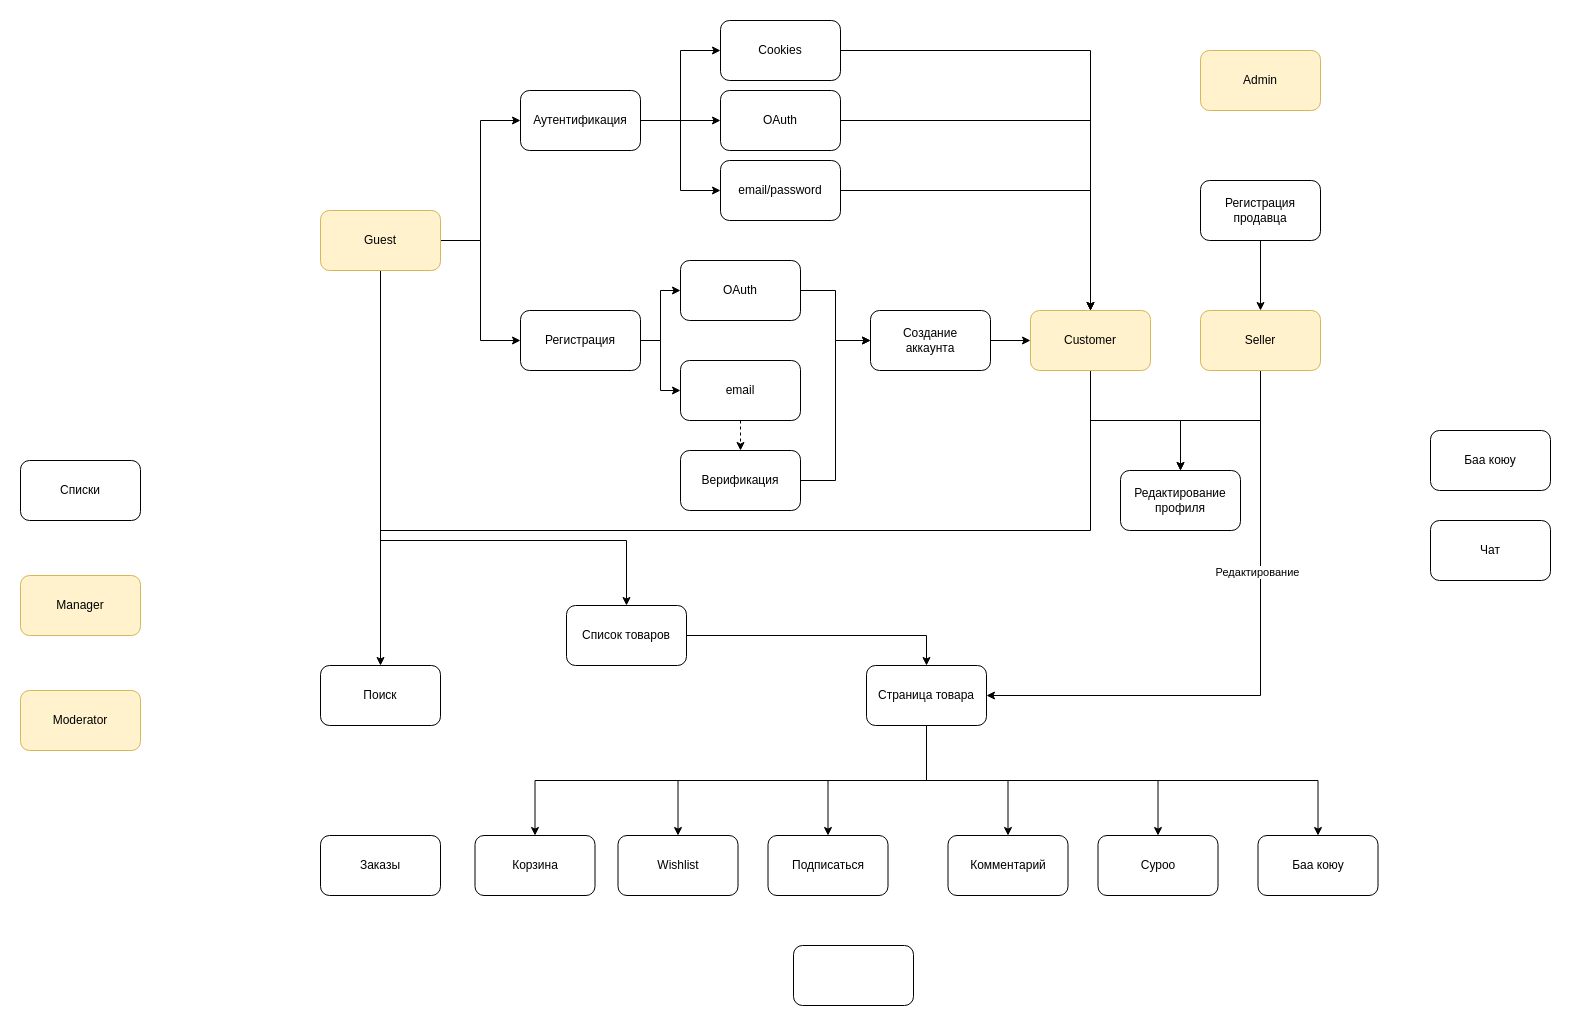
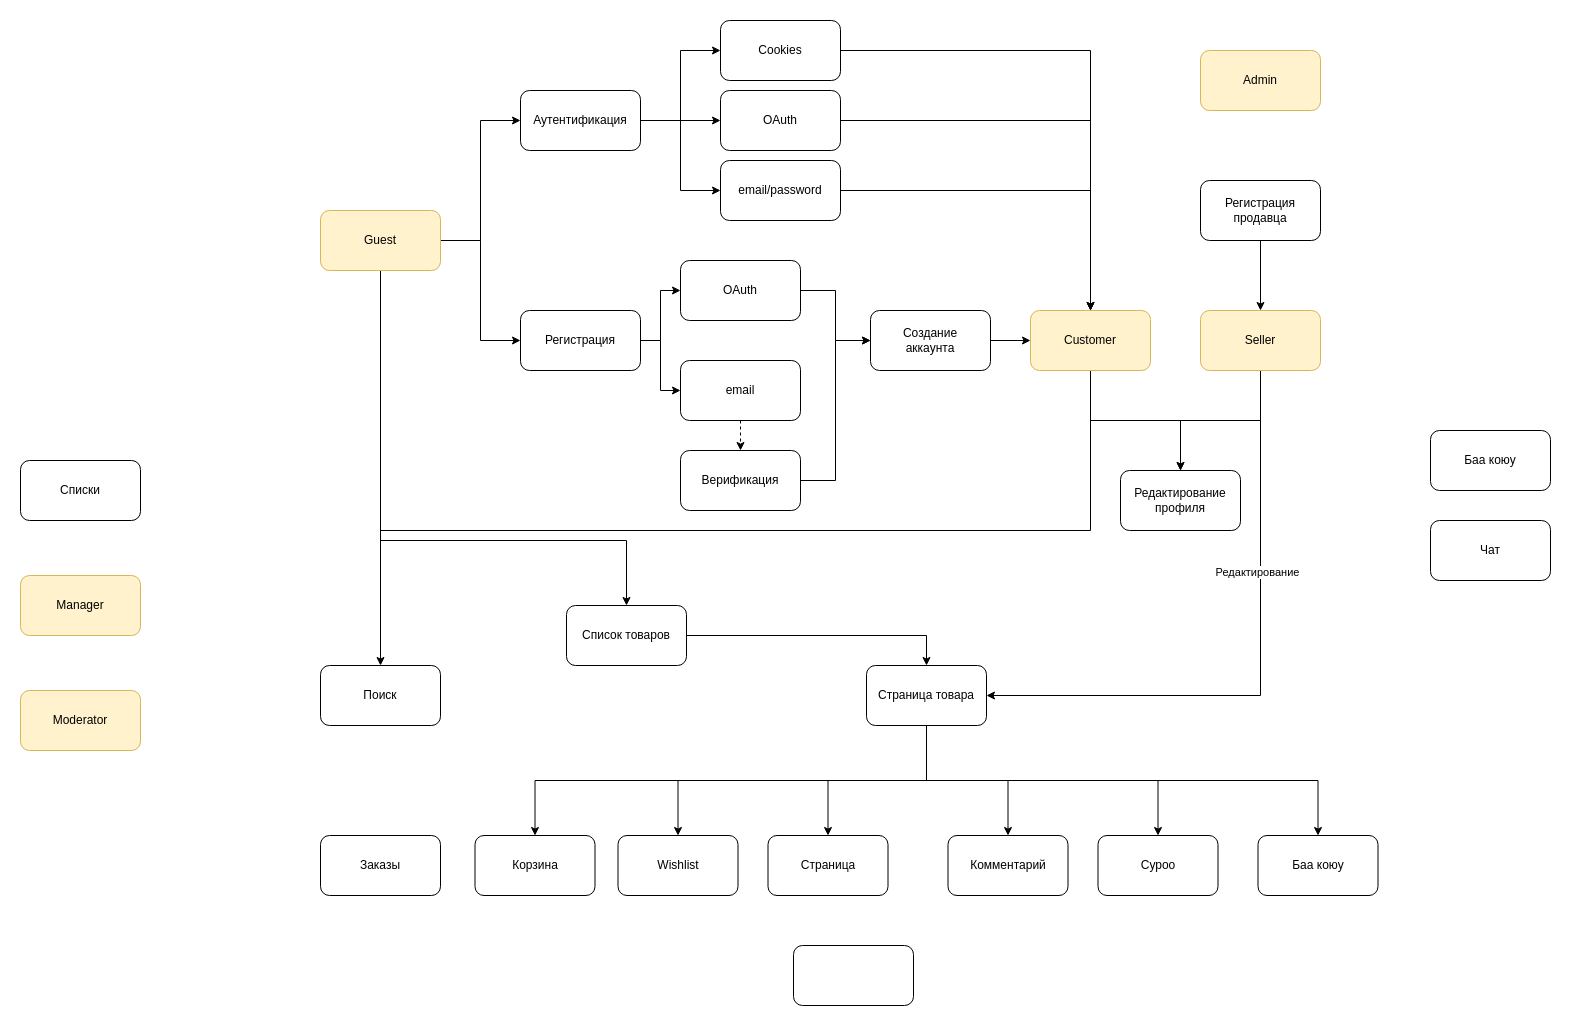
node "Подписаться": label "Подписаться" -> "Страница"
